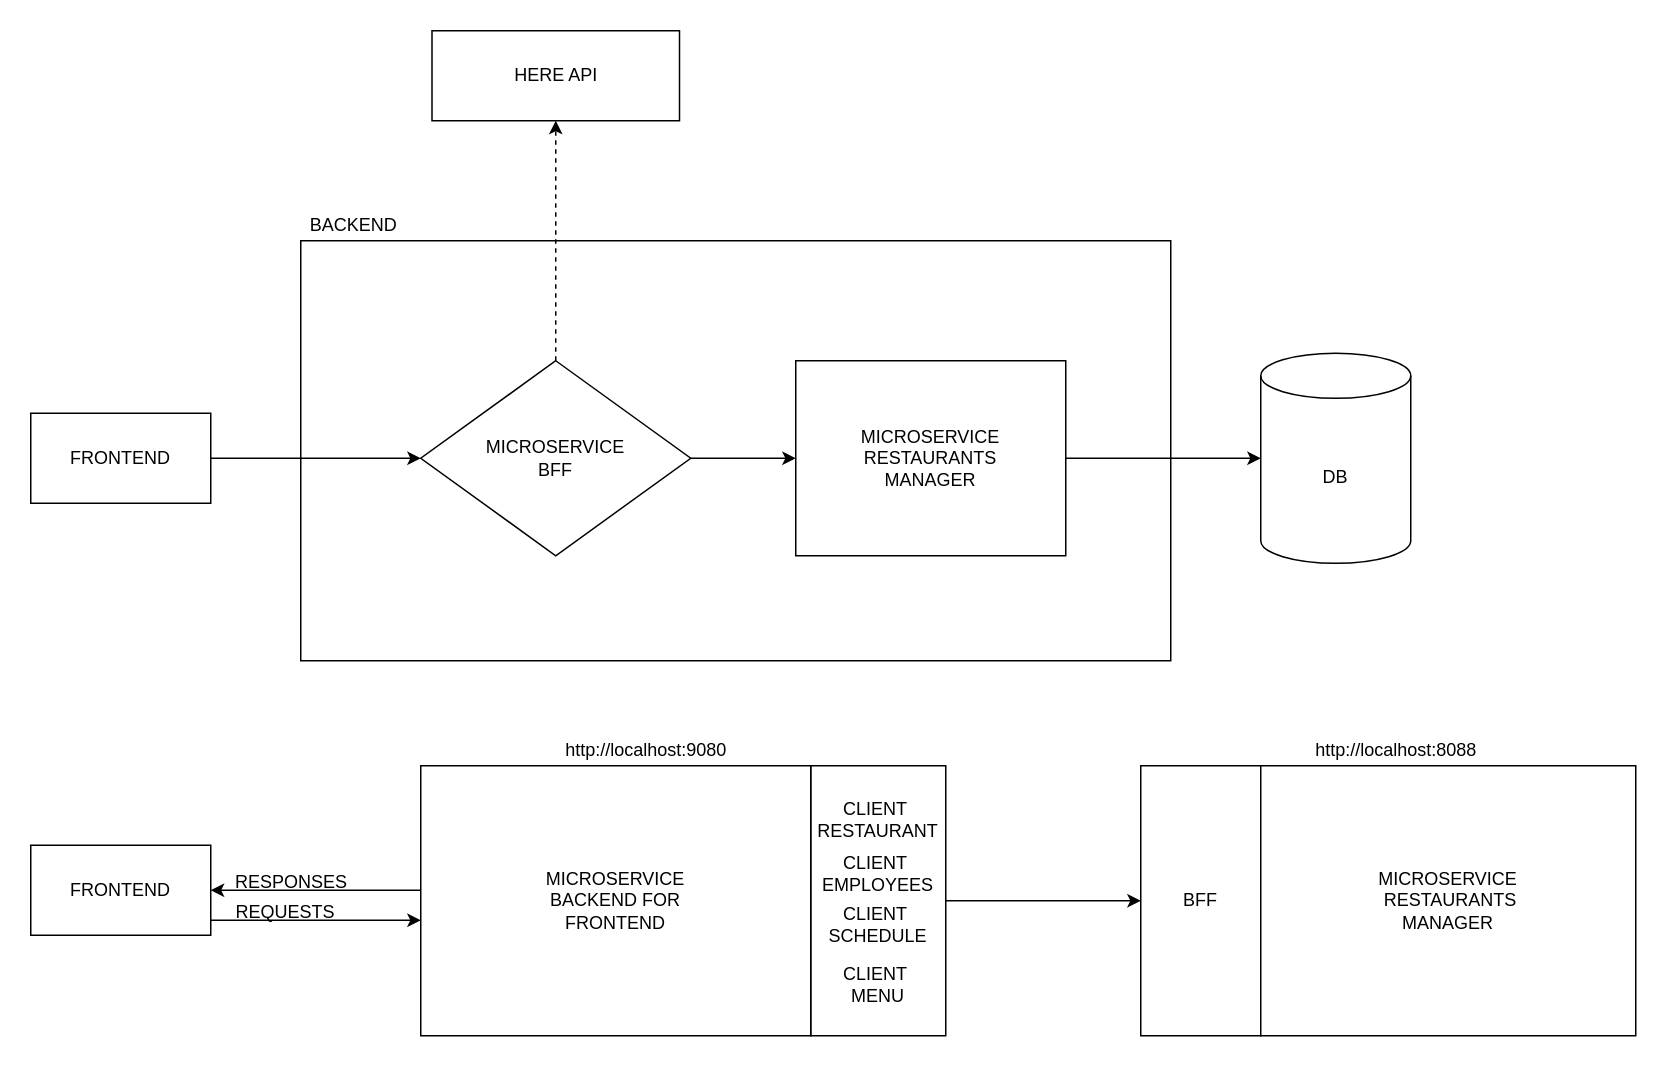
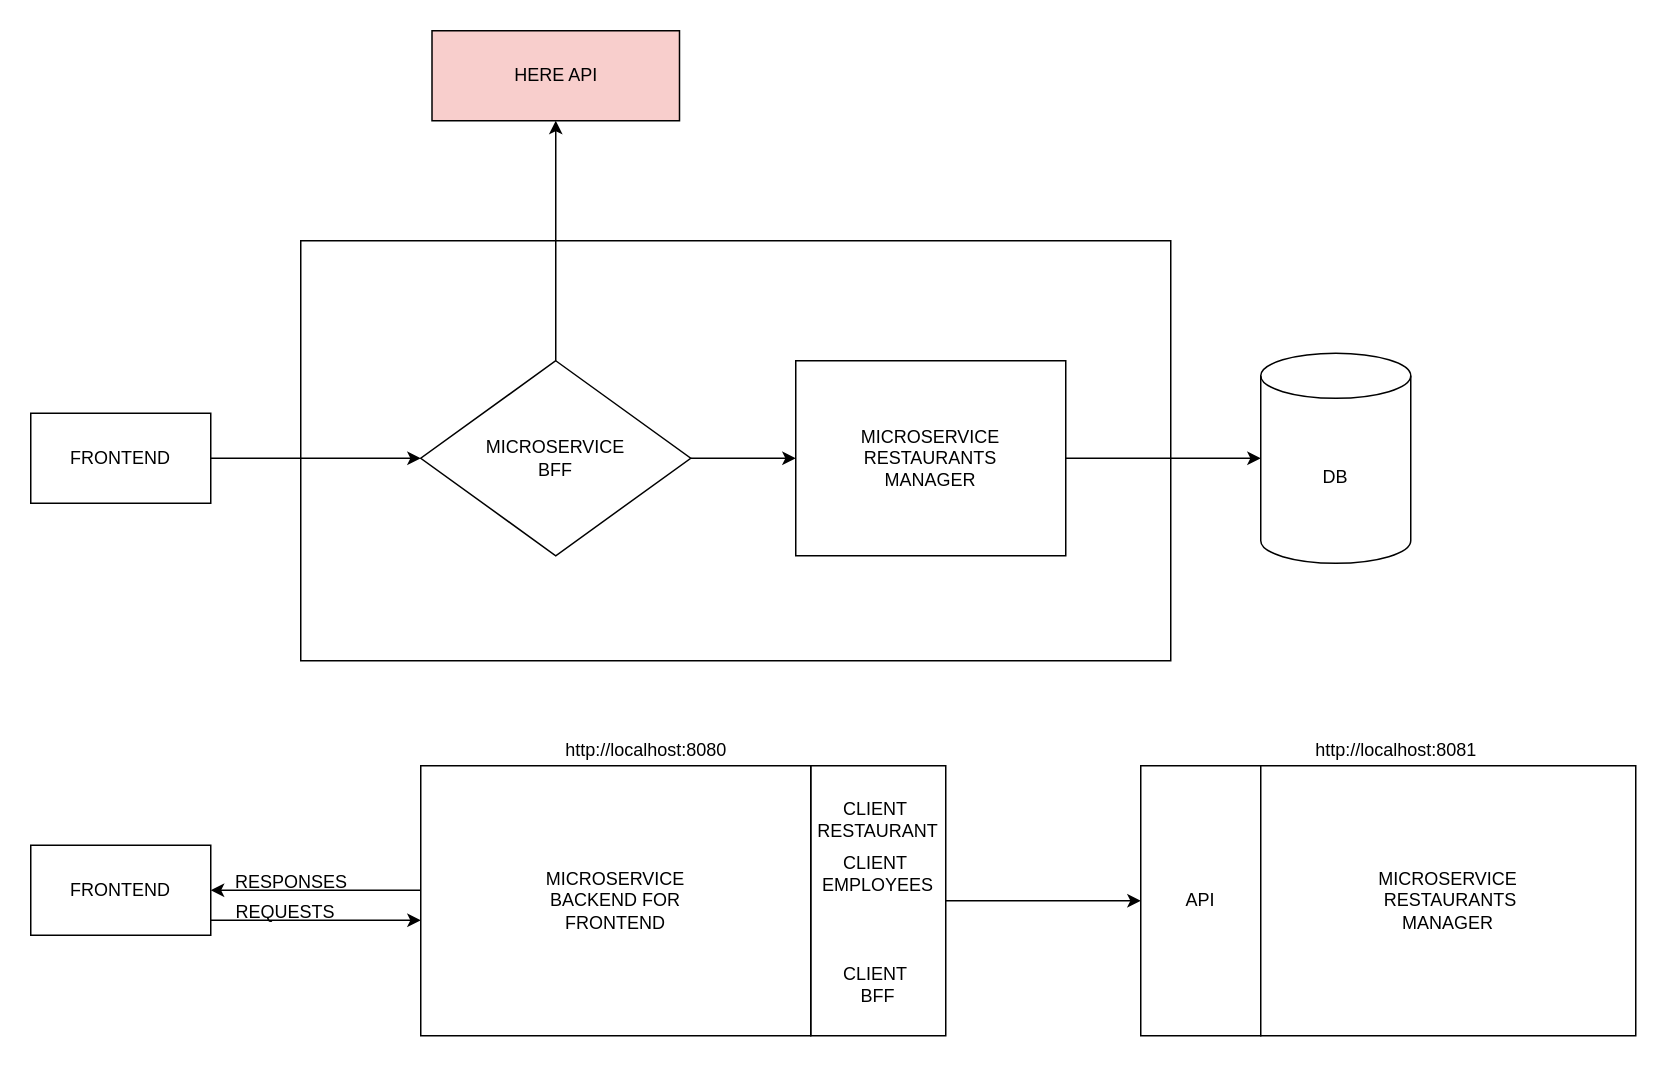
node "HERE API": fillcolor #ffffff -> #f8cecc
node "BACKEND": removed
edge "MICROSERVICE BFF" -> "HERE API": style dashed -> solid
node "http://localhost:9080": label "http://localhost:9080" -> "http://localhost:8080"
node "http://localhost:8088": label "http://localhost:8088" -> "http://localhost:8081"
node "BFF": label "BFF" -> "API"
node "CLIENT SCHEDULE": removed
node "CLIENT MENU": label "CLIENT MENU" -> "CLIENT BFF"
